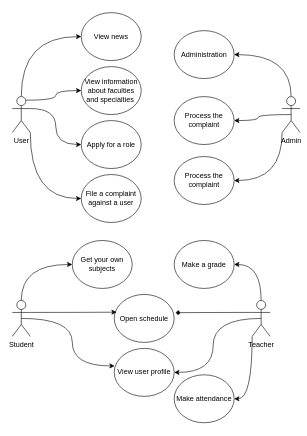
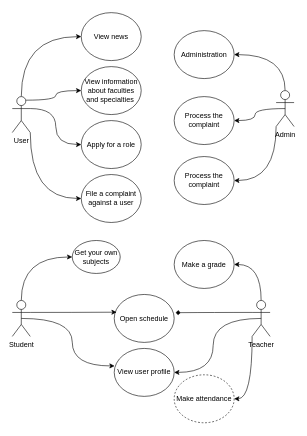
node "Admin": moved (291, 114) -> (285, 108)
node "Get your own subjects": size 60x48 -> 48x33
node "Make attendance": style solid -> dashed
